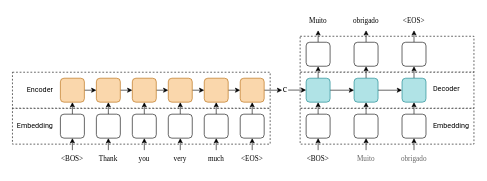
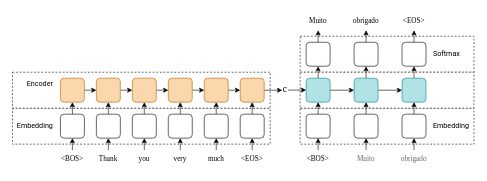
node "Softmax": added
node "Decoder": removed
node "Encoder": moved (36, 90) -> (36, 84)
